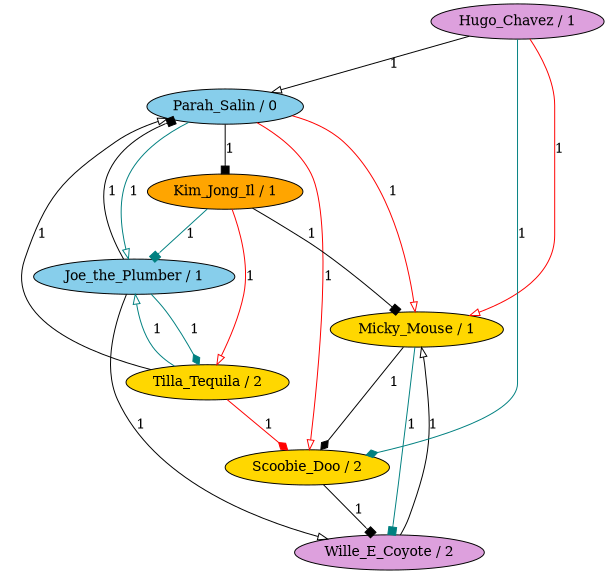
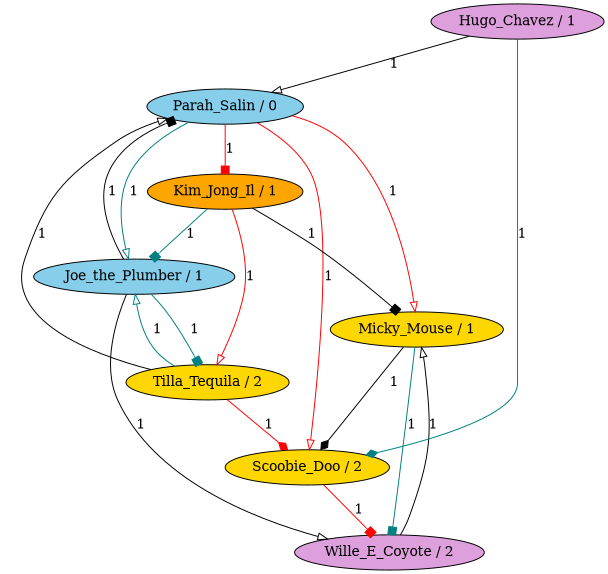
edge "Parah_Salin / 0" -> "Kim_Jong_Il / 1": color black -> red
edge "Hugo_Chavez / 1" -> "Micky_Mouse / 1": removed, label "1"
edge "Joe_the_Plumber / 1" -> "Tilla_Tequila / 2": arrowhead diamond -> box
edge "Scoobie_Doo / 2" -> "Wille_E_Coyote / 2": color black -> red
